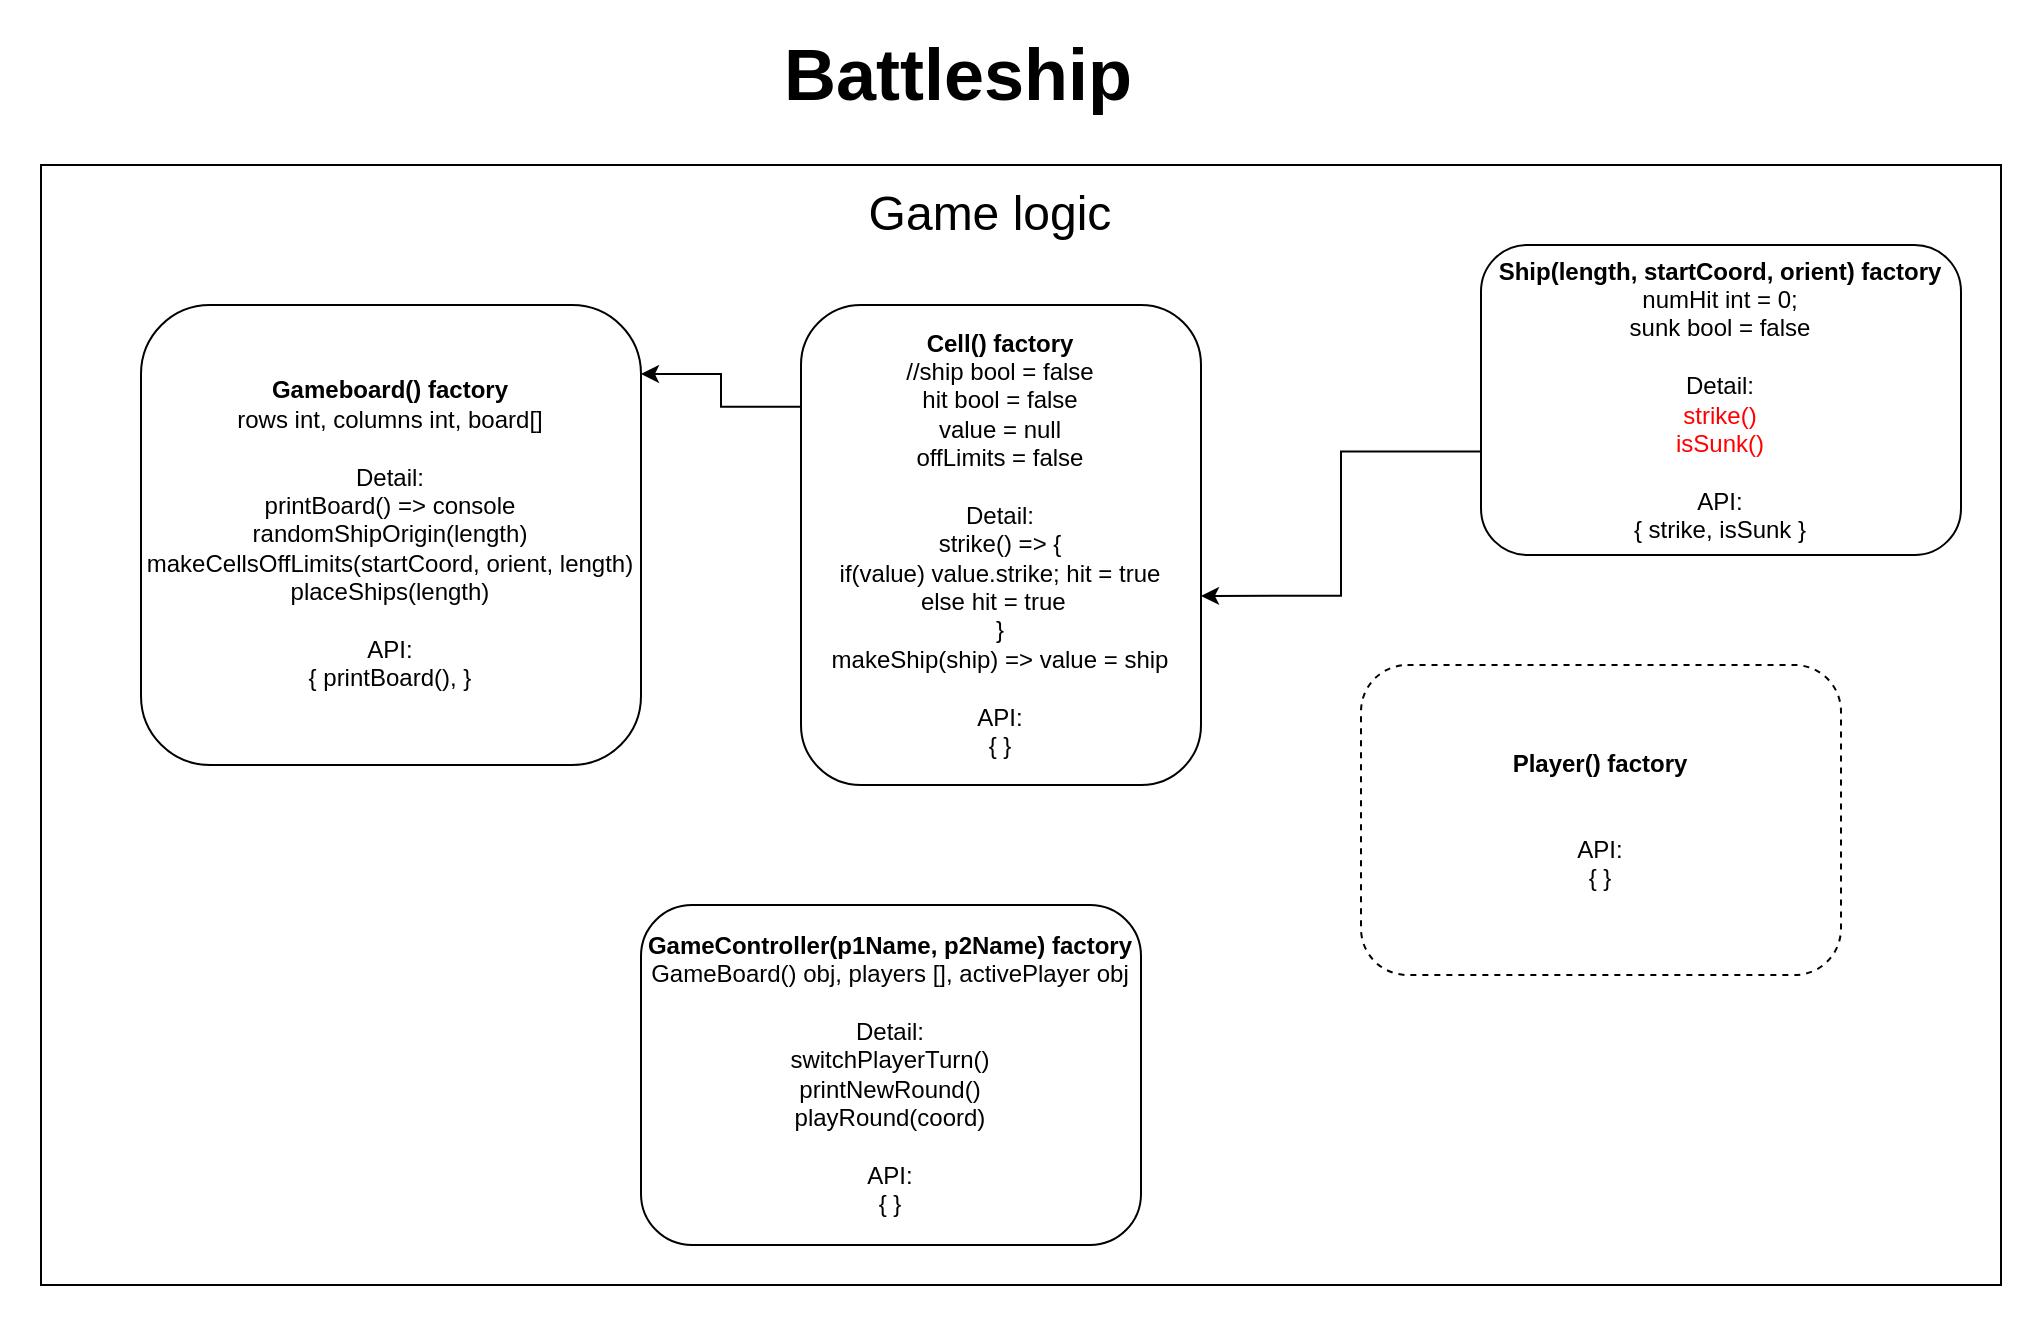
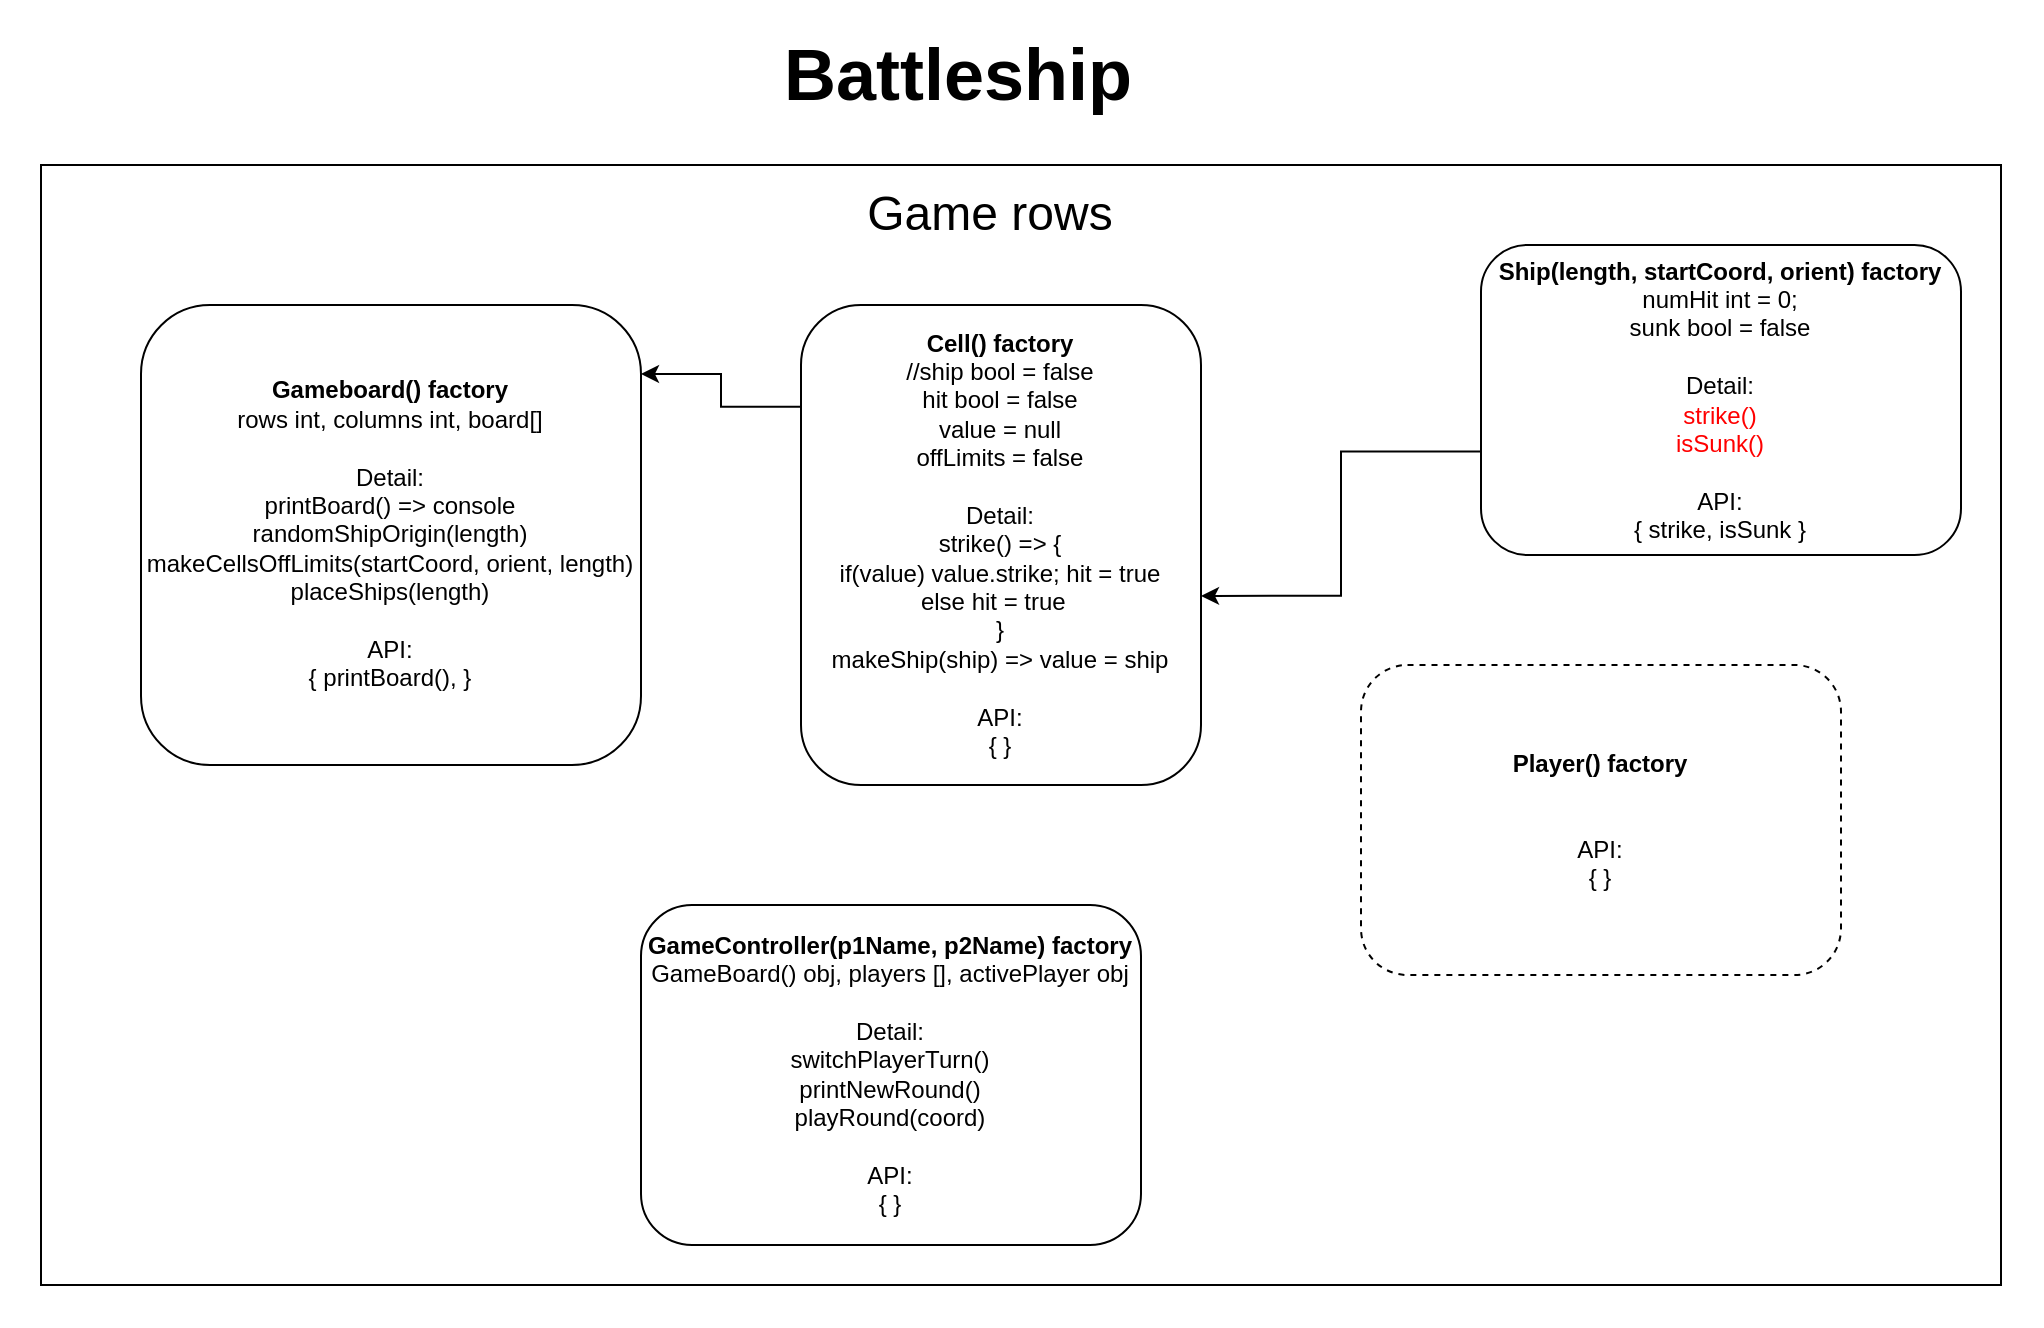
node "Game logic": label "Game logic" -> "Game rows"
